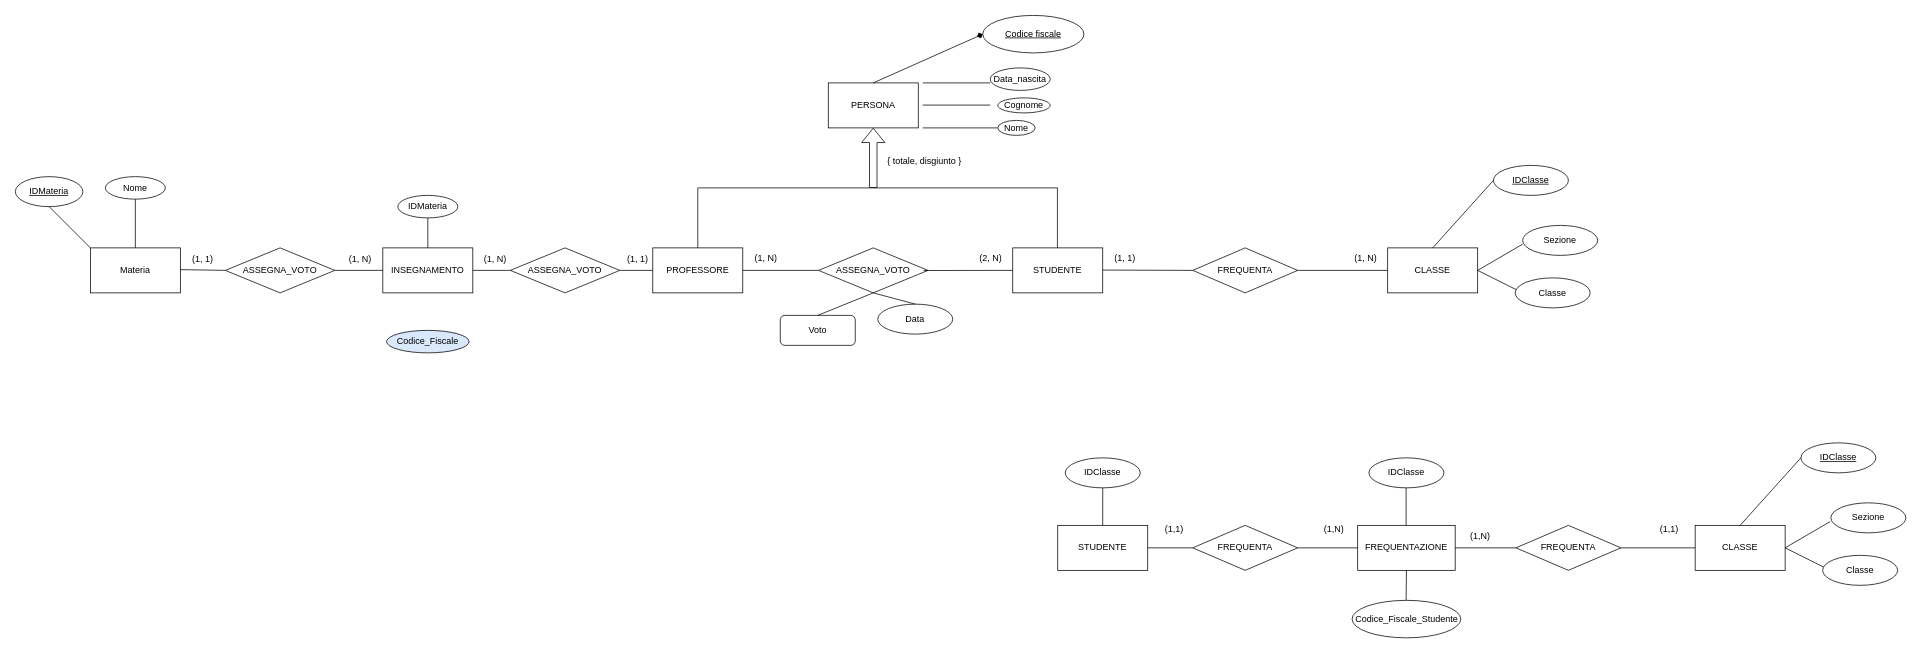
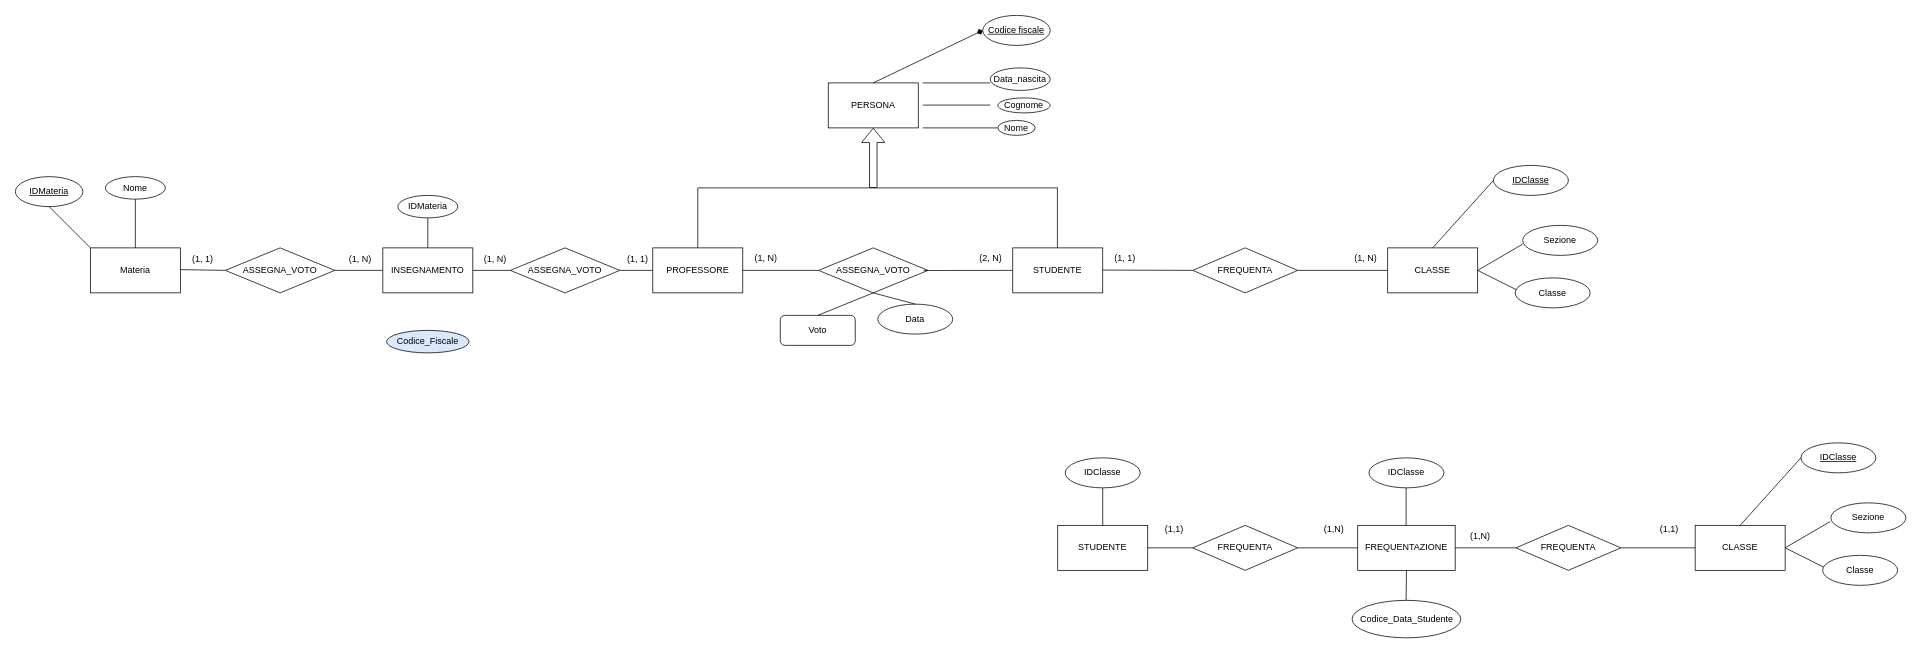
node "Codice fiscale": size 101x38 -> 68x30
node "{ totale, disgiunto }": removed
node "Codice_Fiscale_Studente": label "Codice_Fiscale_Studente" -> "Codice_Data_Studente"
